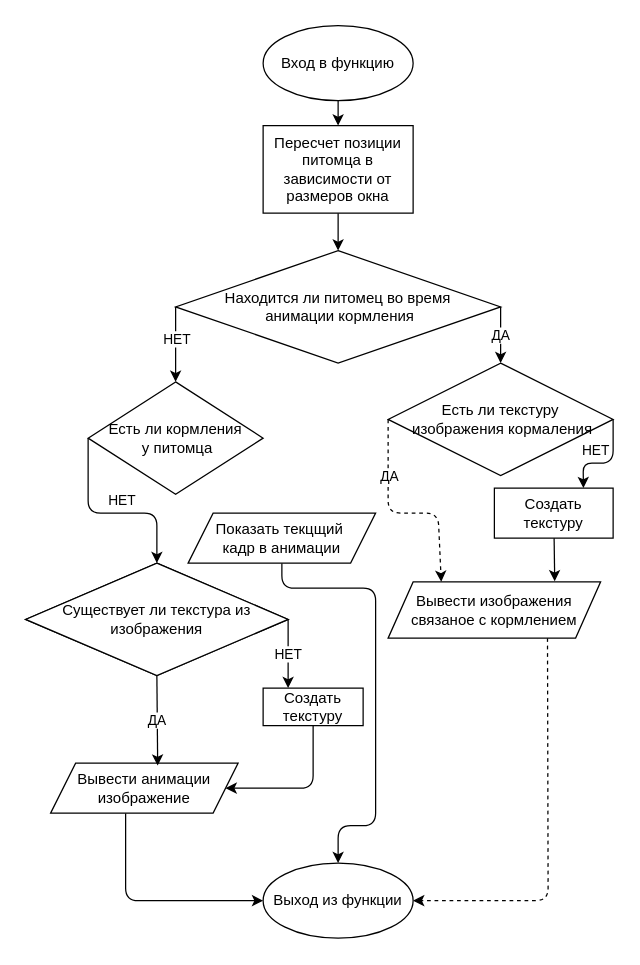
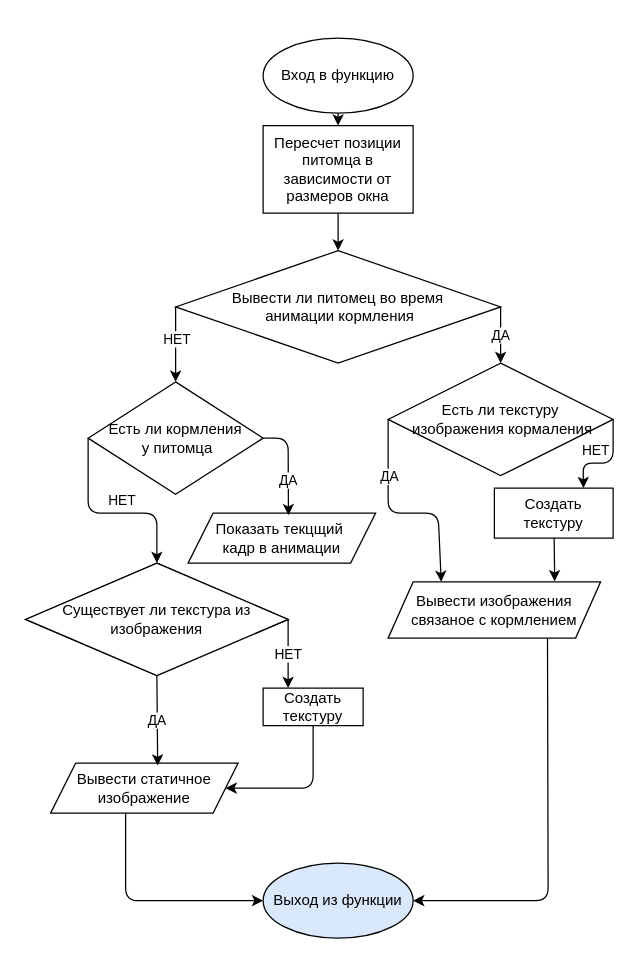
node "Вход в функцию": moved (338, 63) -> (338, 76)
node "Находится ли питомец во время анимации кормления": label "Находится ли питомец во время анимации кормления" -> "Вывести ли питомец во время анимации кормления"
edge "Есть ли кормления у питомца" -> "Показать текцщий кадр в анимации": added, label "ДА"
edge "Есть ли текстуру изображения кормаления" -> "Вывести изображения связаное с кормлением": style dashed -> solid
edge "Показать текцщий кадр в анимации" -> "Выход из функции": removed
node "Вывести анимации изображение": label "Вывести анимации изображение" -> "Вывести статичное изображение"
edge "Вывести изображения связаное с кормлением" -> "Выход из функции": style dashed -> solid
node "Выход из функции": fillcolor #ffffff -> #dae8fc
